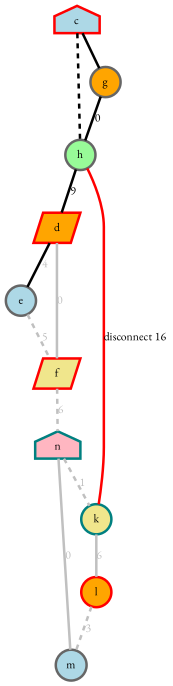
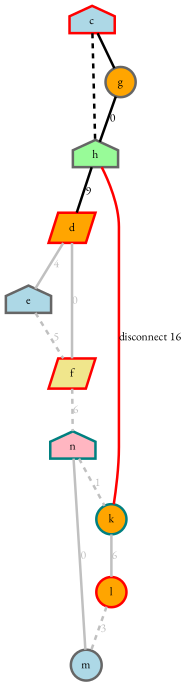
node "h": shape circle -> house
edge "d" -- "e": color black -> grey
node "e": shape circle -> house
node "k": fillcolor khaki -> orange
